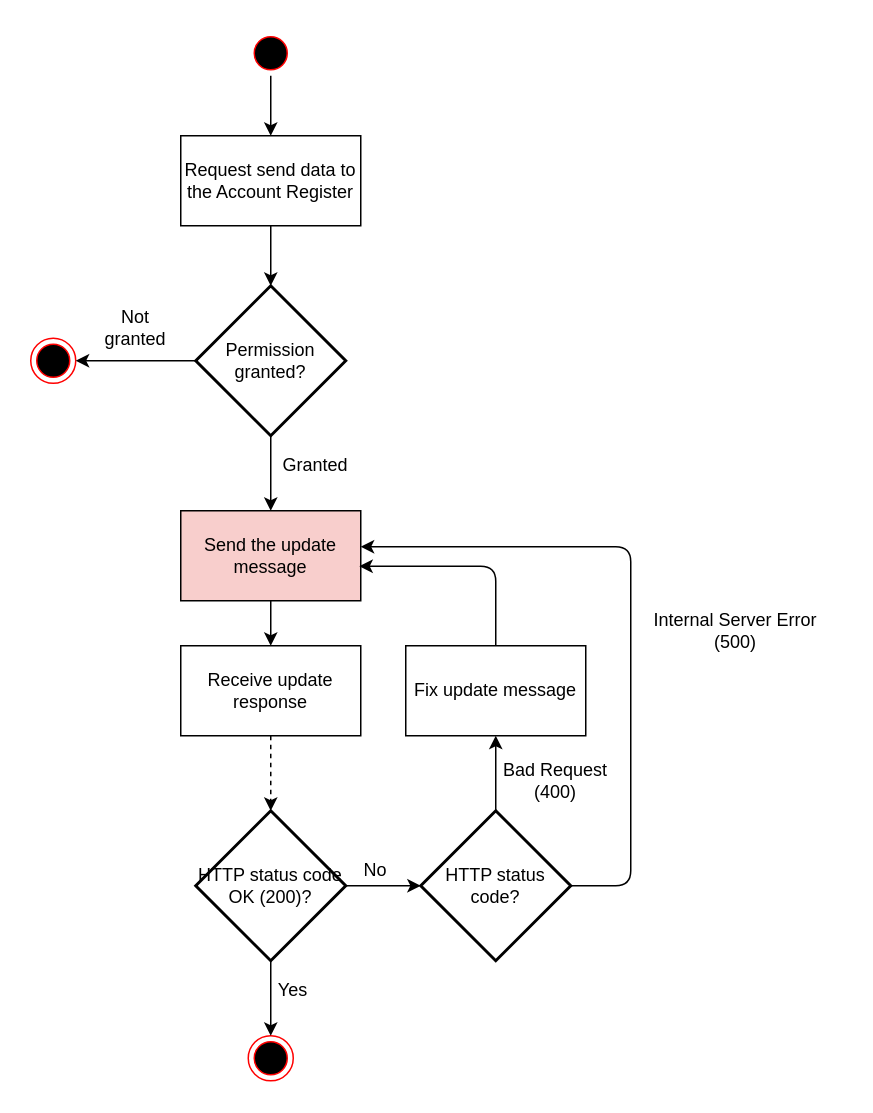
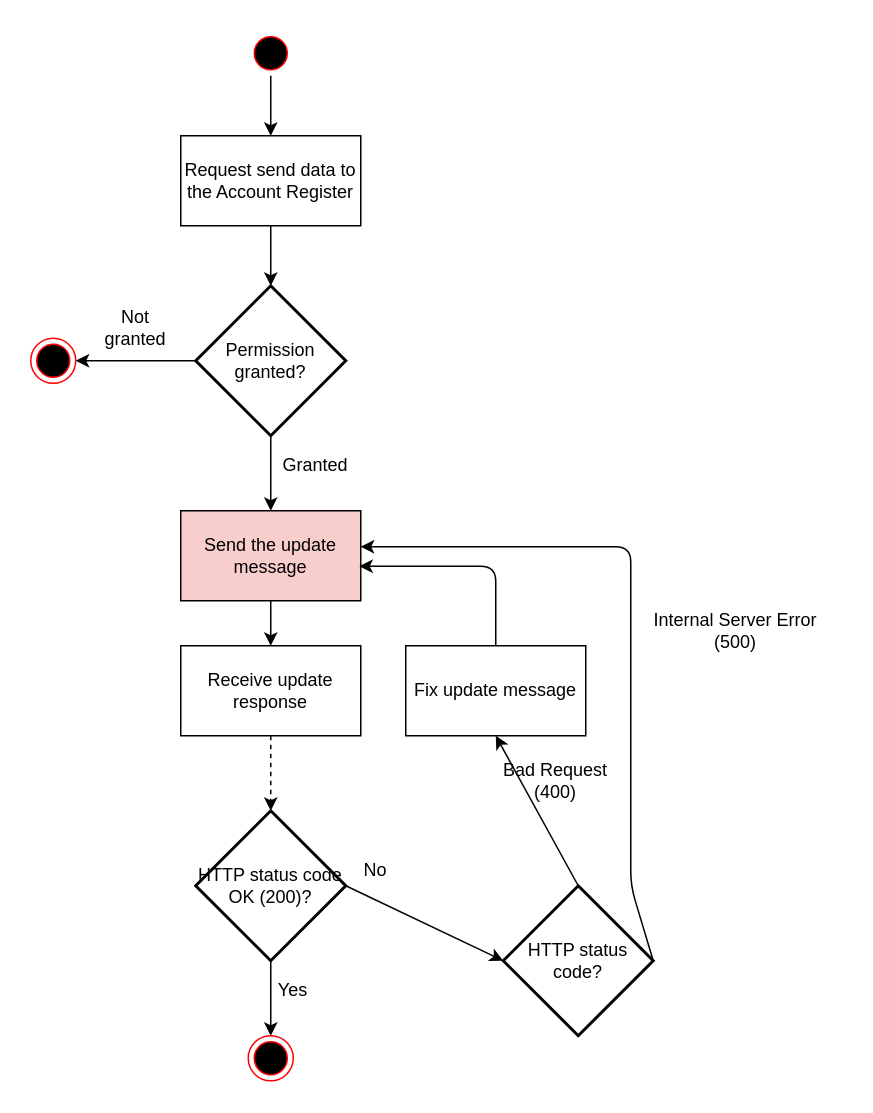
node "HTTP status code?": moved (496, 886) -> (578, 961)
